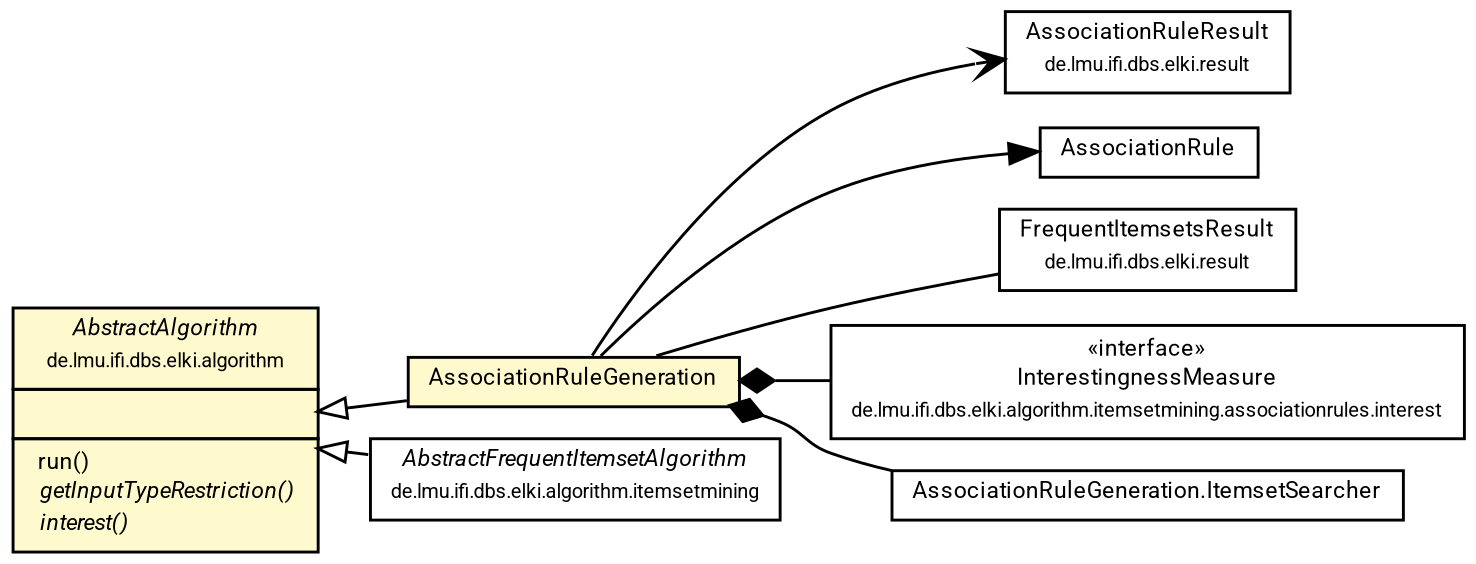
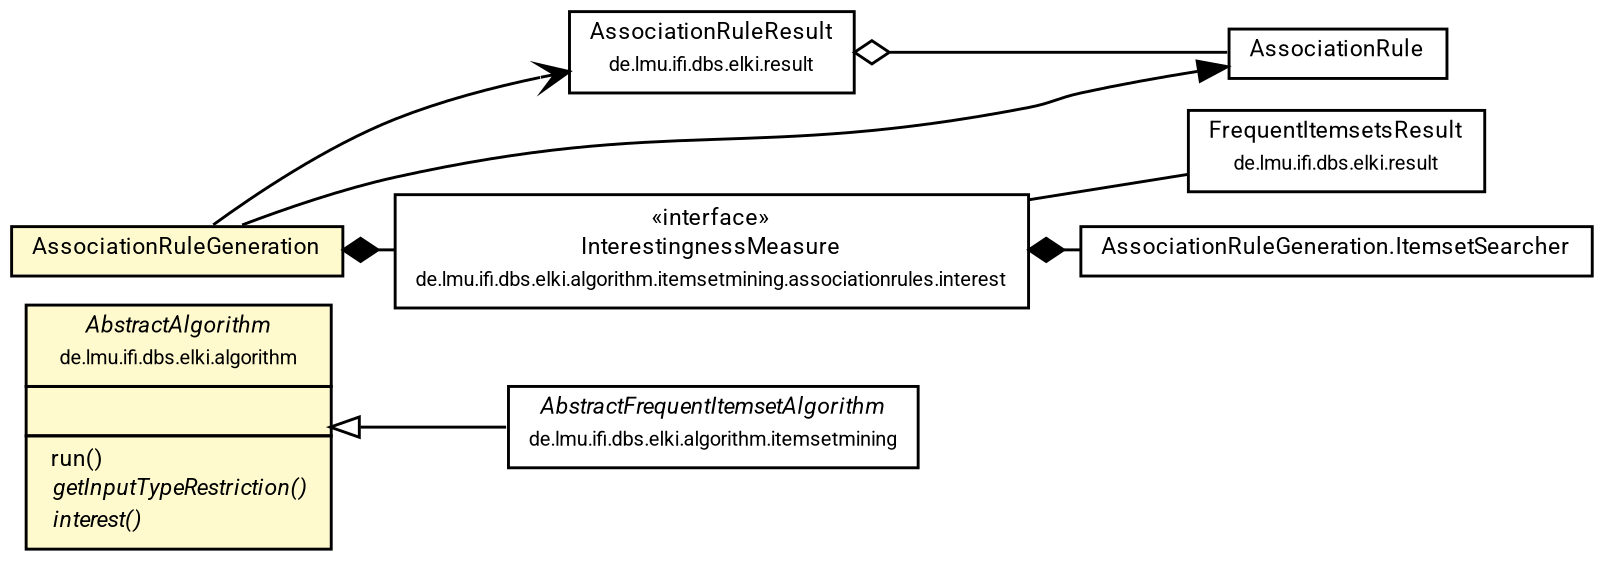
edge "AssociationRule" -> "AssociationRuleResult": added
edge "FrequentItemsetsResult" -- "AssociationRuleGeneration": now "FrequentItemsetsResult" -- "InterestingnessMeasure"
edge "AssociationRuleGeneration" -> "AbstractAlgorithm": removed
edge "AssociationRuleGeneration.ItemsetSearcher" -> "AssociationRuleGeneration": now "AssociationRuleGeneration.ItemsetSearcher" -> "InterestingnessMeasure"
